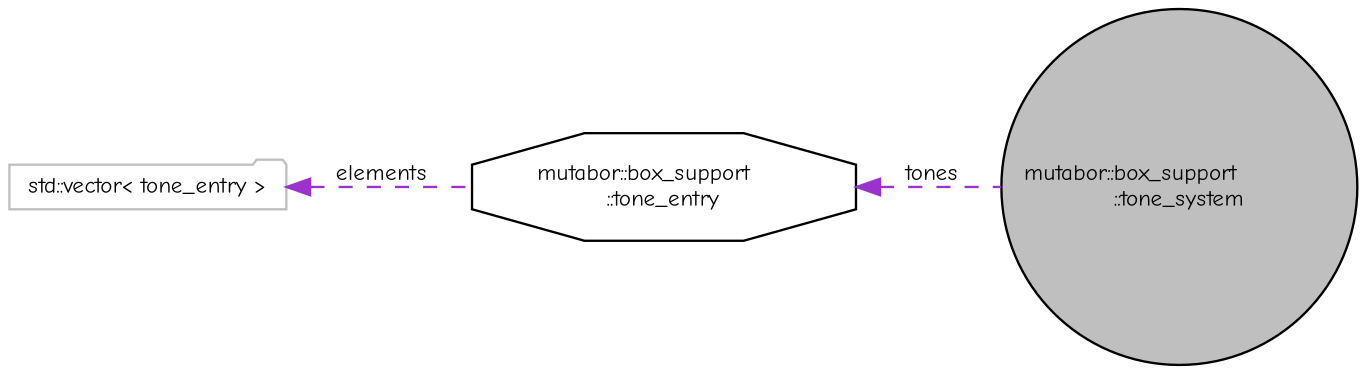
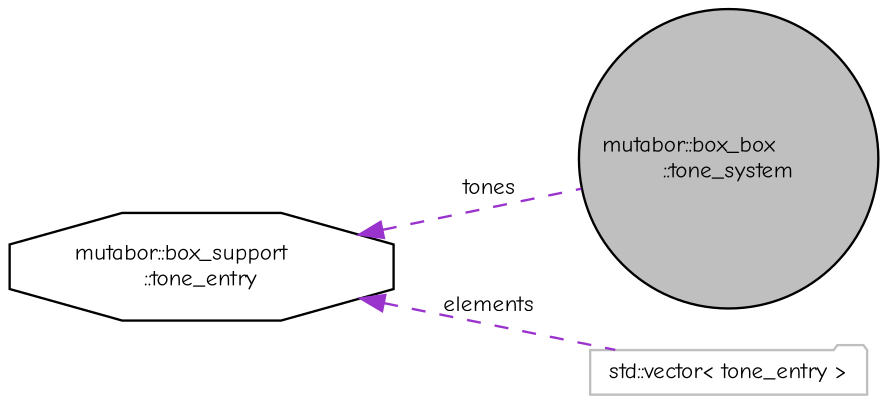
edge "mutabor::box_support ::tone_entry" -> "std::vector< tone_entry >": reversed
node "mutabor::box_support ::tone_system": label "mutabor::box_support ::tone_system" -> "mutabor::box_box ::tone_system"
